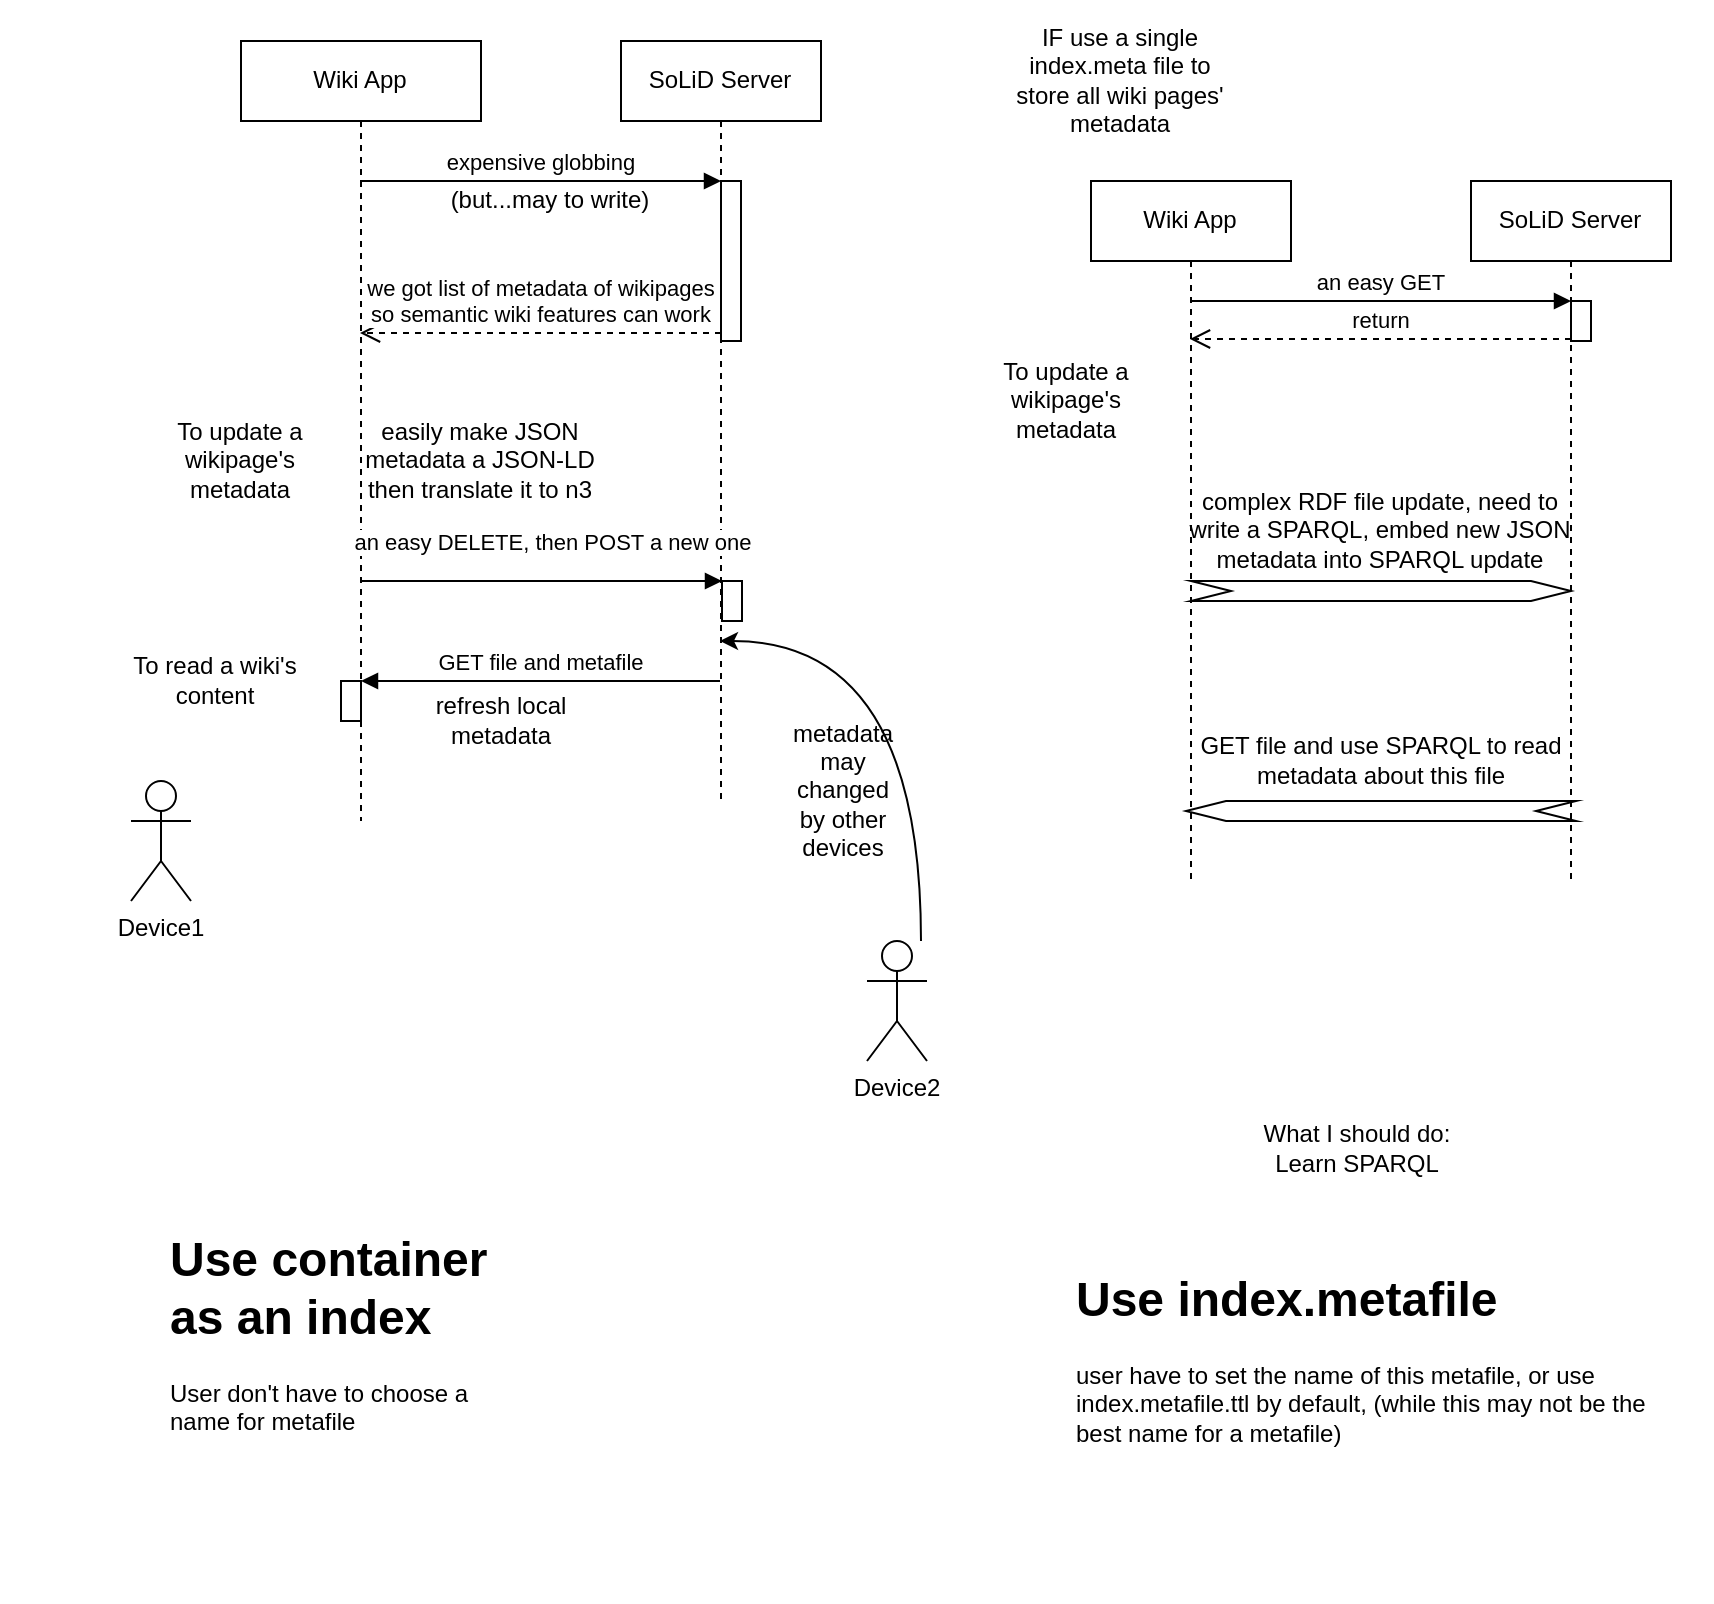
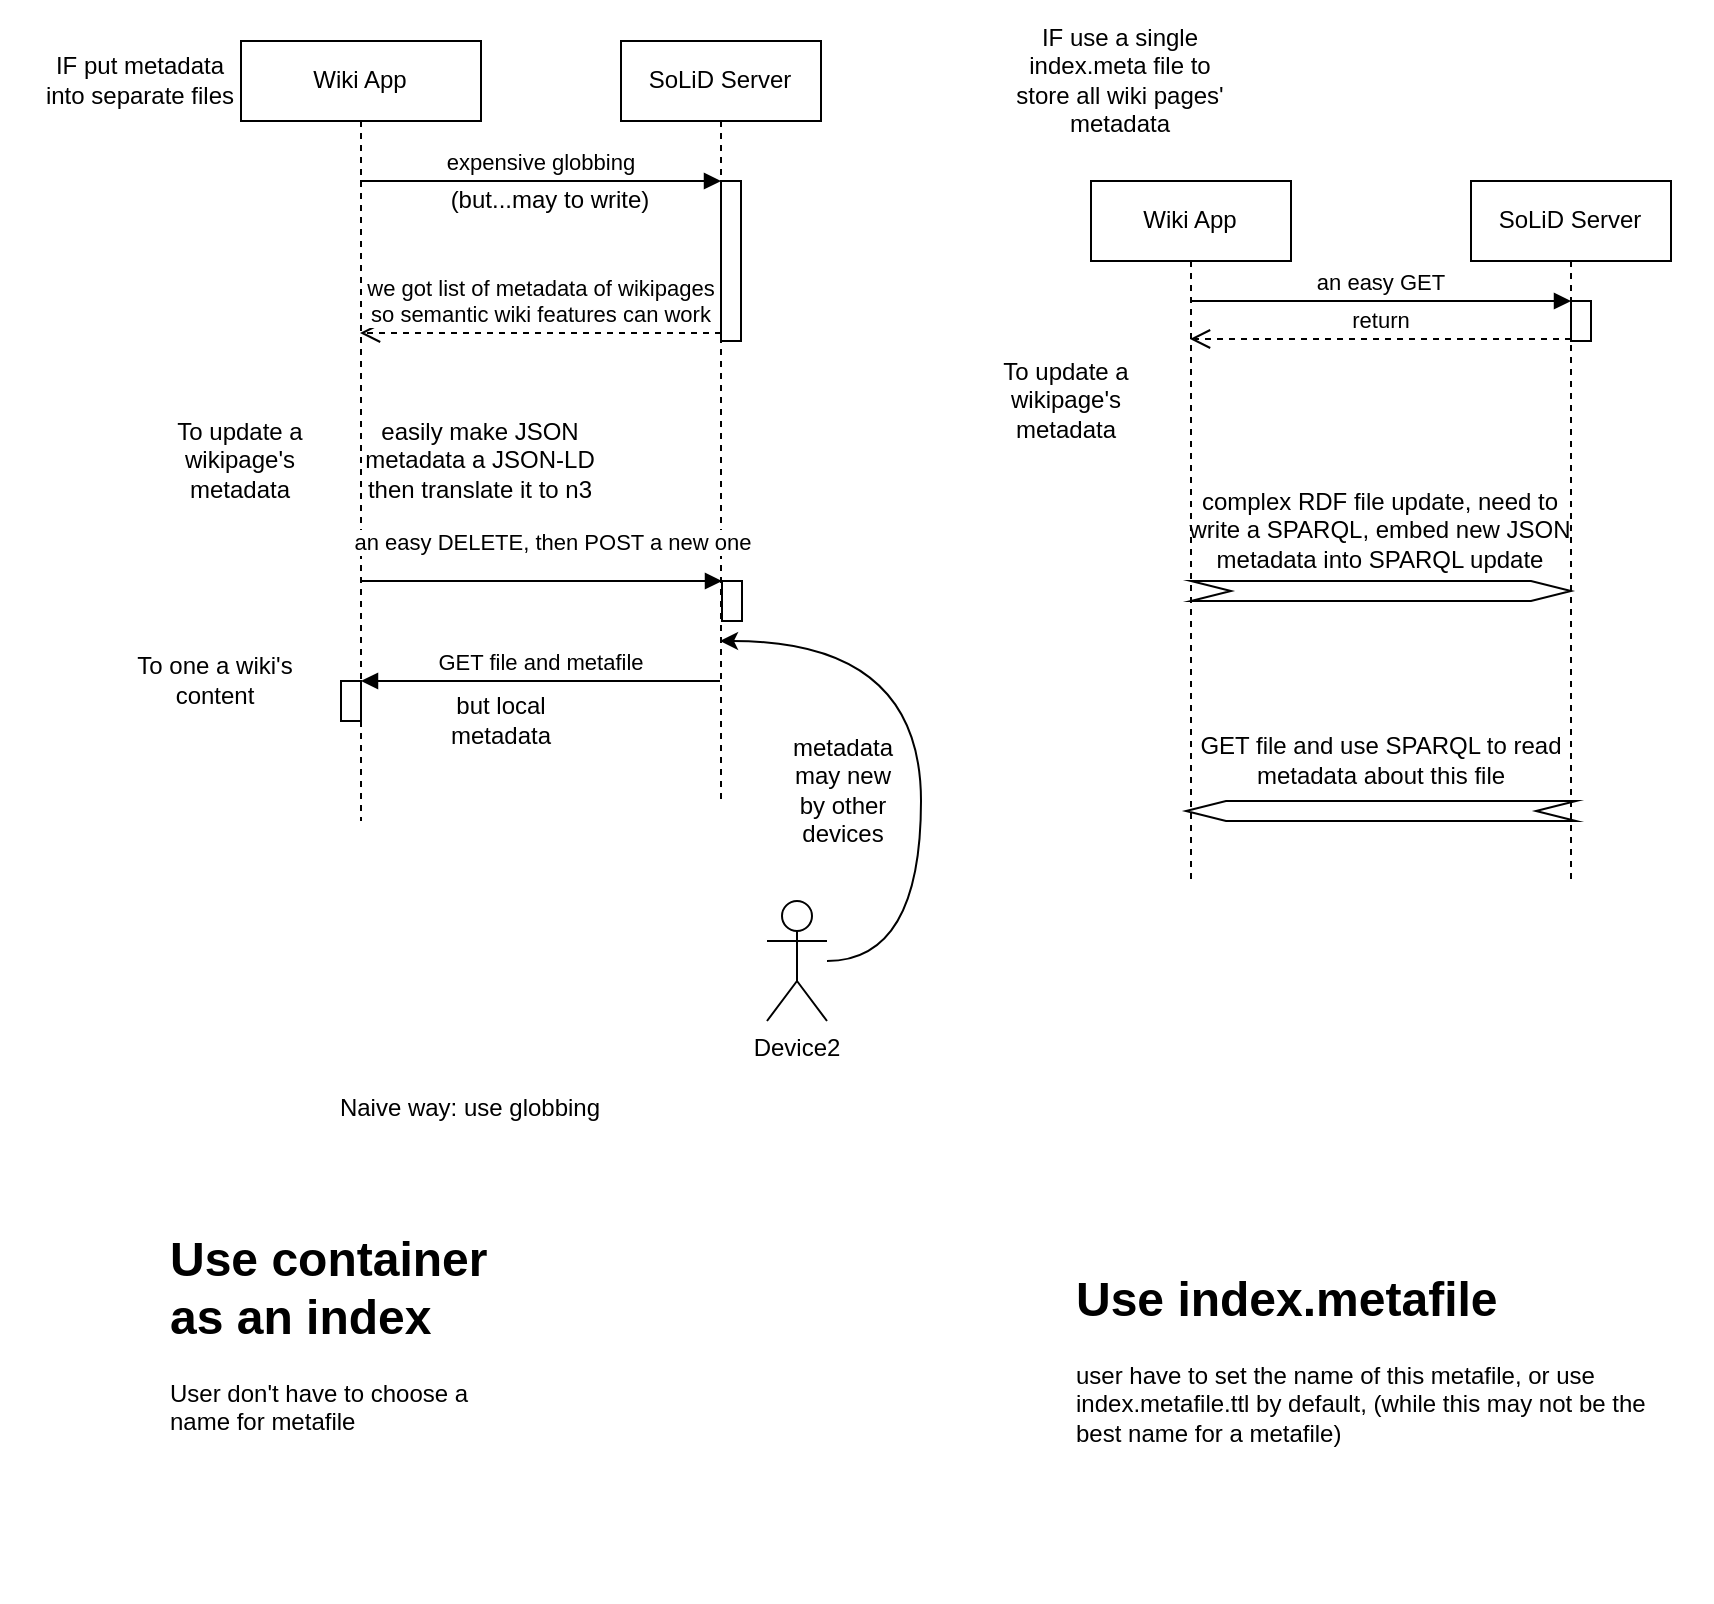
node "IF put metadata into separate files": added
node "To read a wiki's content": label "To read a wiki's content" -> "To one a wiki's content"
node "refresh local metadata": label "refresh local metadata" -> "but local metadata"
node "metadata may changed by other devices": label "metadata may changed by other devices" -> "metadata may new by other devices"
node "Device1": removed
node "Device2": moved (897, 1001) -> (797, 961)
node "Naive way: use globbing": added
node "What I should do: Learn SPARQL": removed
